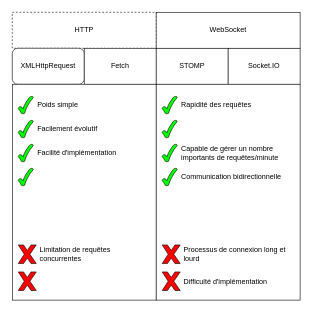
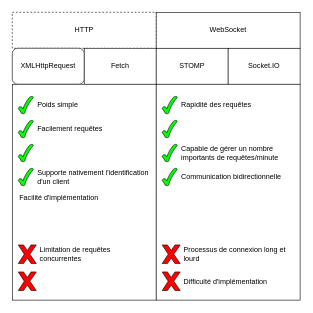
node "Facilement évolutif": label "Facilement évolutif" -> "Facilement requêtes"
node "Facilité d'implémentation": moved (93, 153) -> (75, 198)
node "Supporte nativement l'identification d'un client": added
